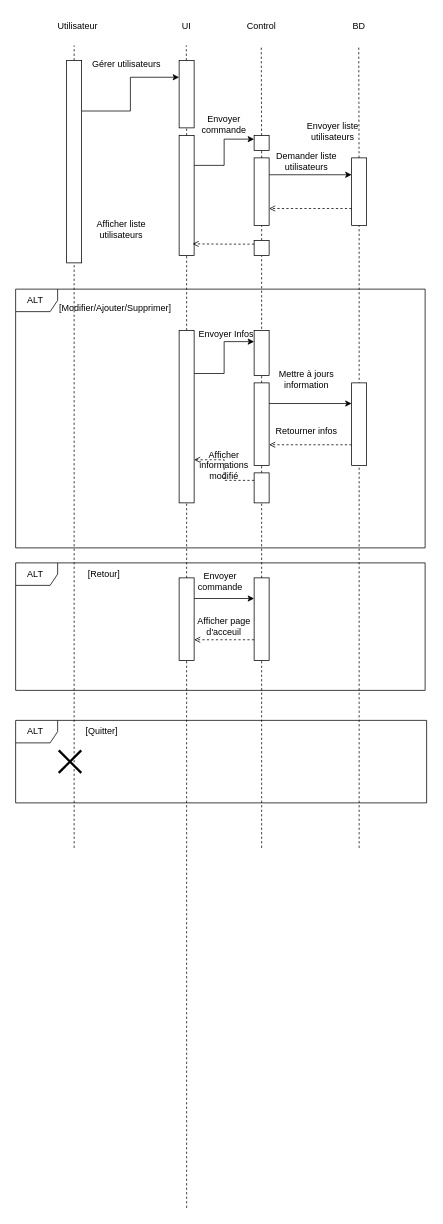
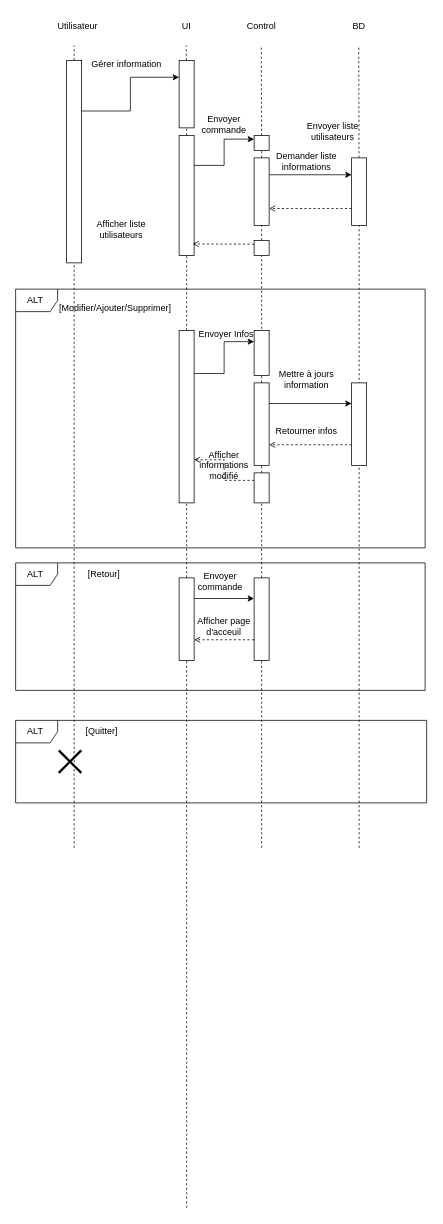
node "Gérer utilisateurs": label "Gérer utilisateurs" -> "Gérer information"
node "Demander liste utilisateurs": label "Demander liste utilisateurs" -> "Demander liste informations"
